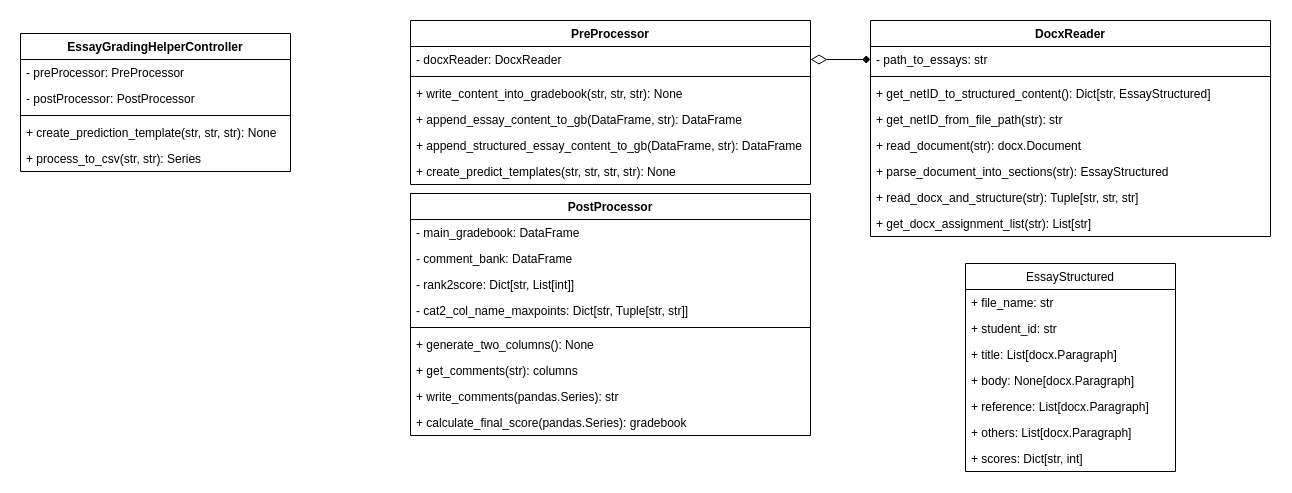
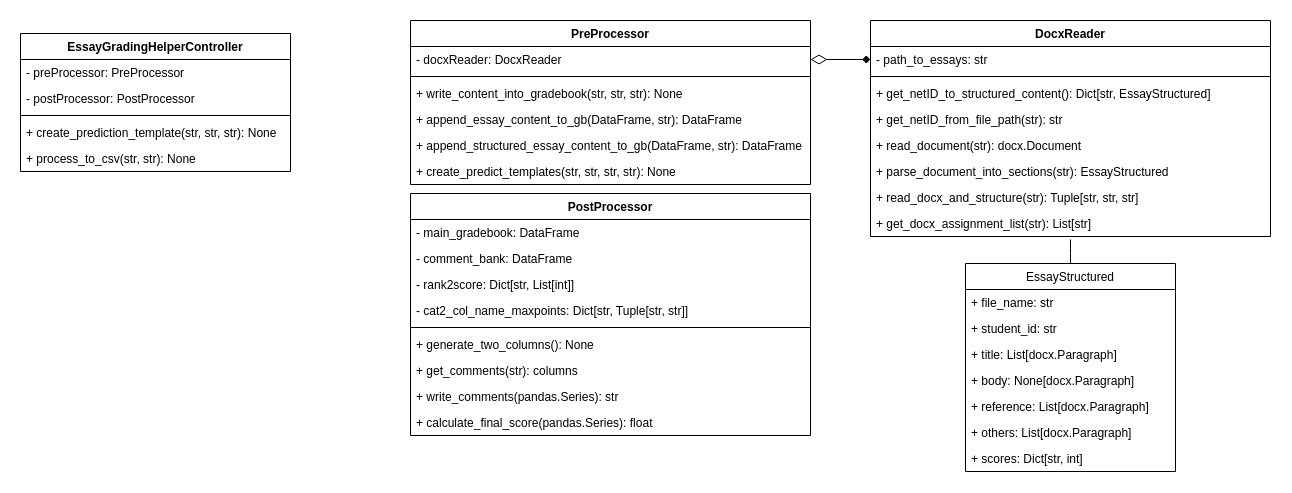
node "+ process_to_csv(str, str): Series": label "+ process_to_csv(str, str): Series" -> "+ process_to_csv(str, str): None"
edge "DocxReader" -- "EssayStructured": added
node "+ calculate_final_score(pandas.Series): gradebook": label "+ calculate_final_score(pandas.Series): gradebook" -> "+ calculate_final_score(pandas.Series): float"
